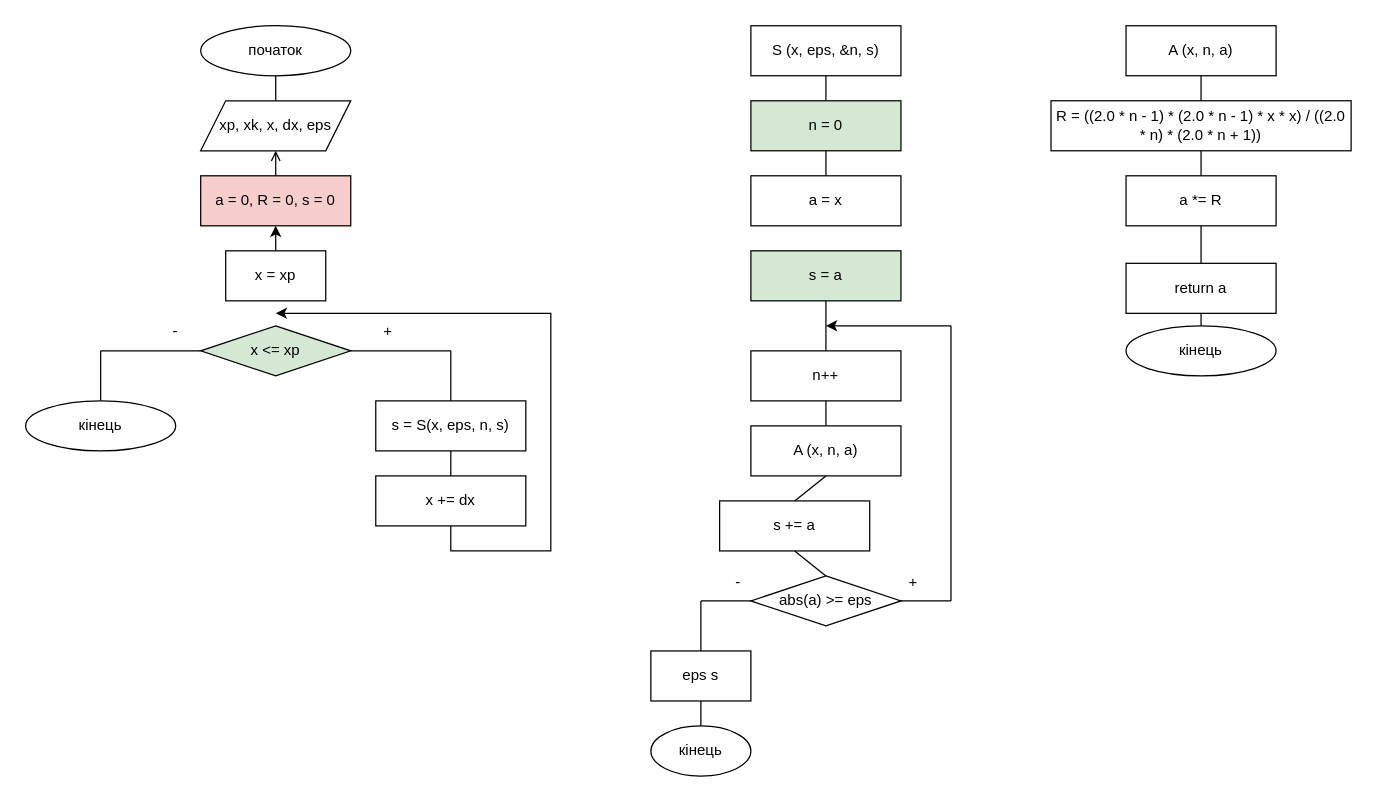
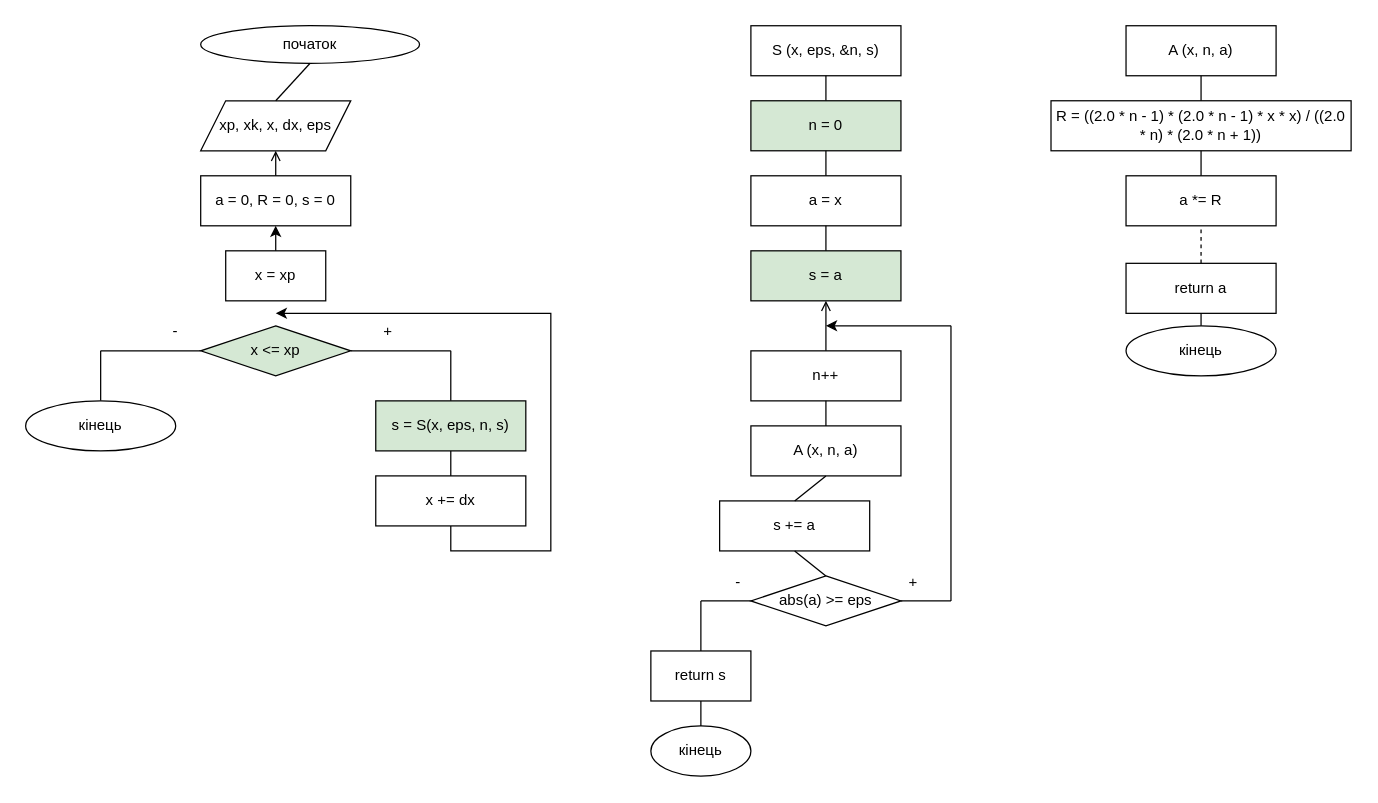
node "початок": size 150x50 -> 219x38
node "a = 0, R = 0, s = 0": fillcolor #f8cecc -> #ffffff
edge "a = x" -- "s = a": added
edge "a *= R" -- "return a": style solid -> dashed
edge "s = a" -- "n++": arrowhead none -> open
node "s = S(x, eps, n, s)": fillcolor #ffffff -> #d5e8d4
node "eps s": label "eps s" -> "return s"
